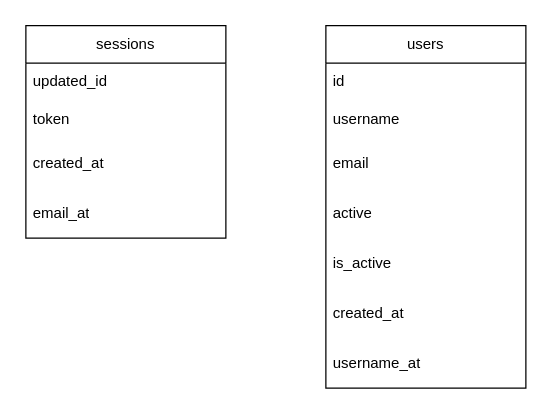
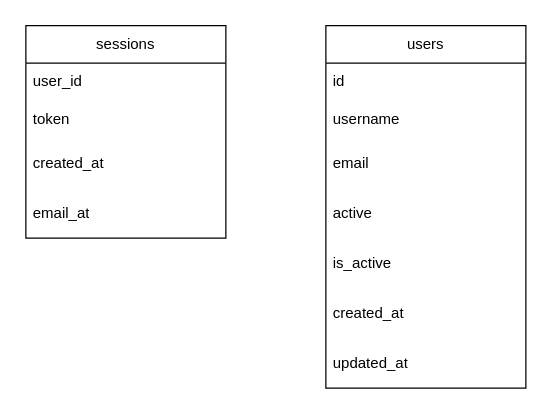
node "updated_id": label "updated_id" -> "user_id"
node "username_at": label "username_at" -> "updated_at"
